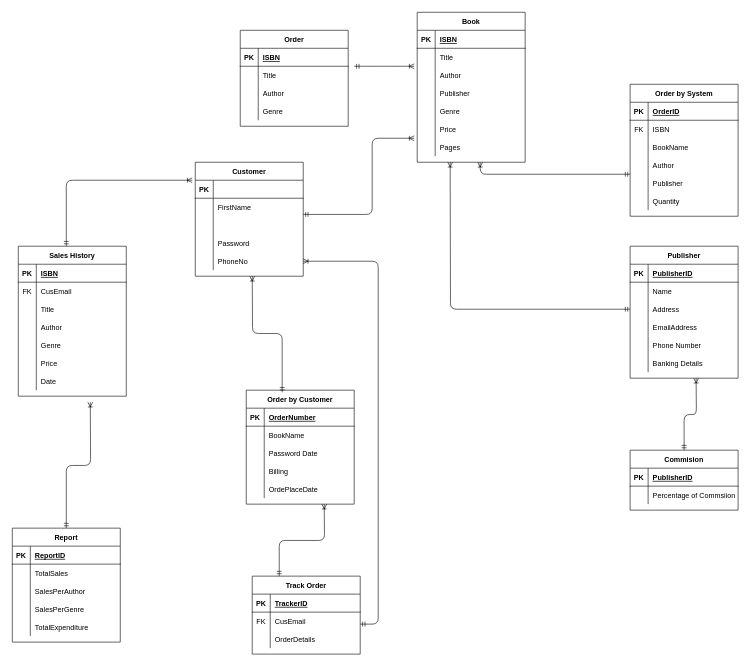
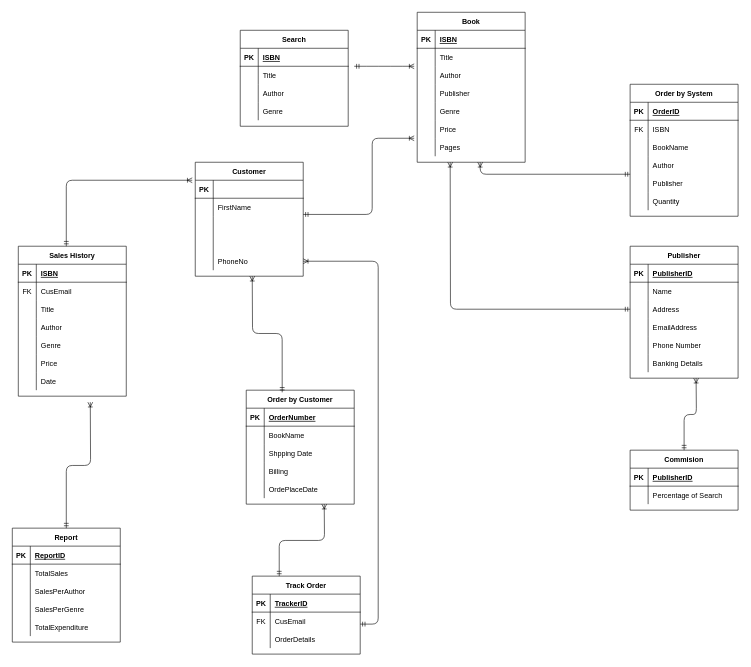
node "Order": label "Order" -> "Search"
node "Password": removed
node "Password Date": label "Password Date" -> "Shpping Date"
node "Percentage of Commsiion": label "Percentage of Commsiion" -> "Percentage of Search"
